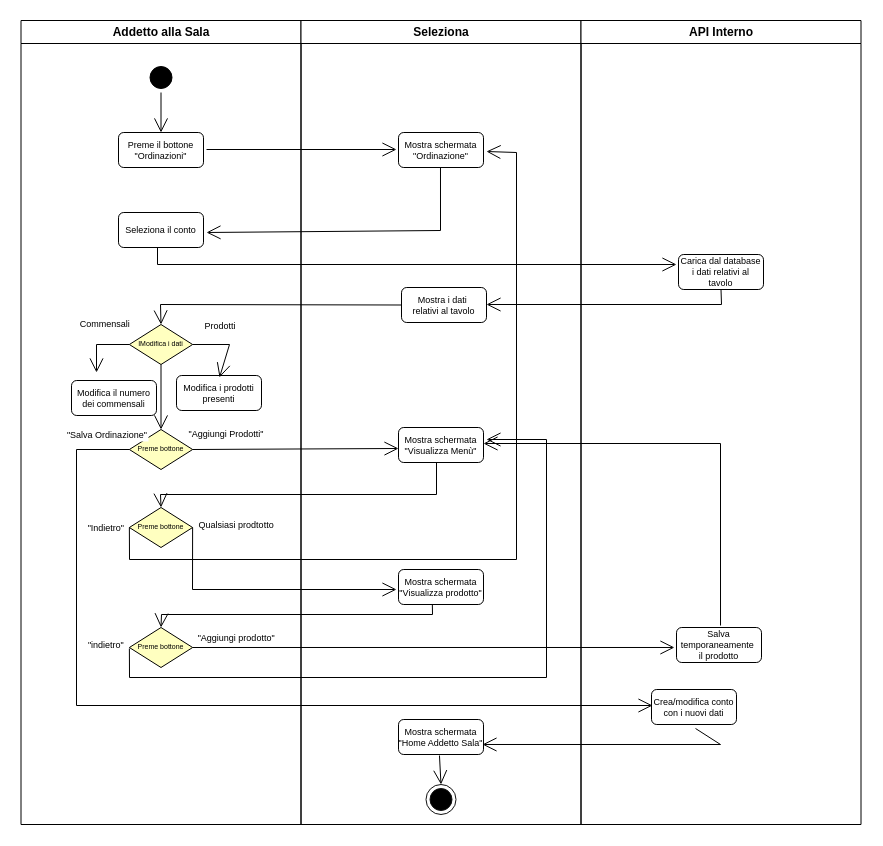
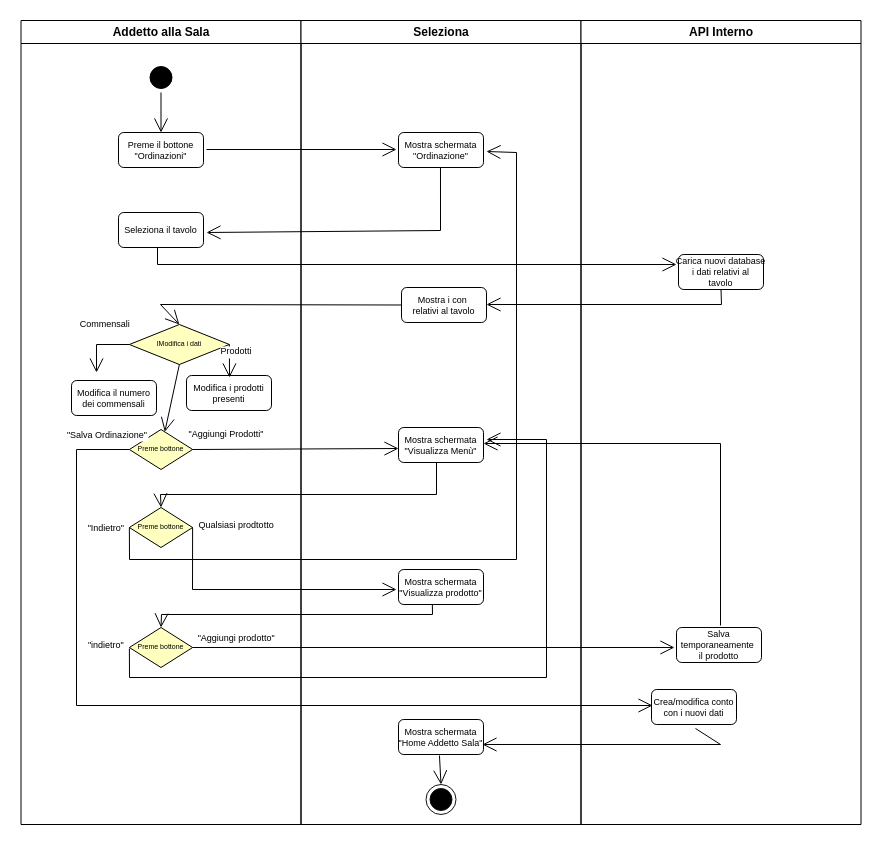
node "Seleziona il conto": label "Seleziona il conto" -> "Seleziona il tavolo"
node "Carica dal database i dati relativi al tavolo": label "Carica dal database i dati relativi al tavolo" -> "Carica nuovi database i dati relativi al tavolo"
node "Mostra i dati relativi al tavolo": label "Mostra i dati relativi al tavolo" -> "Mostra i con relativi al tavolo"
node "IModifica i dati": size 63x40 -> 100x40
node "Modifica i prodotti presenti": moved (219, 393) -> (229, 393)
